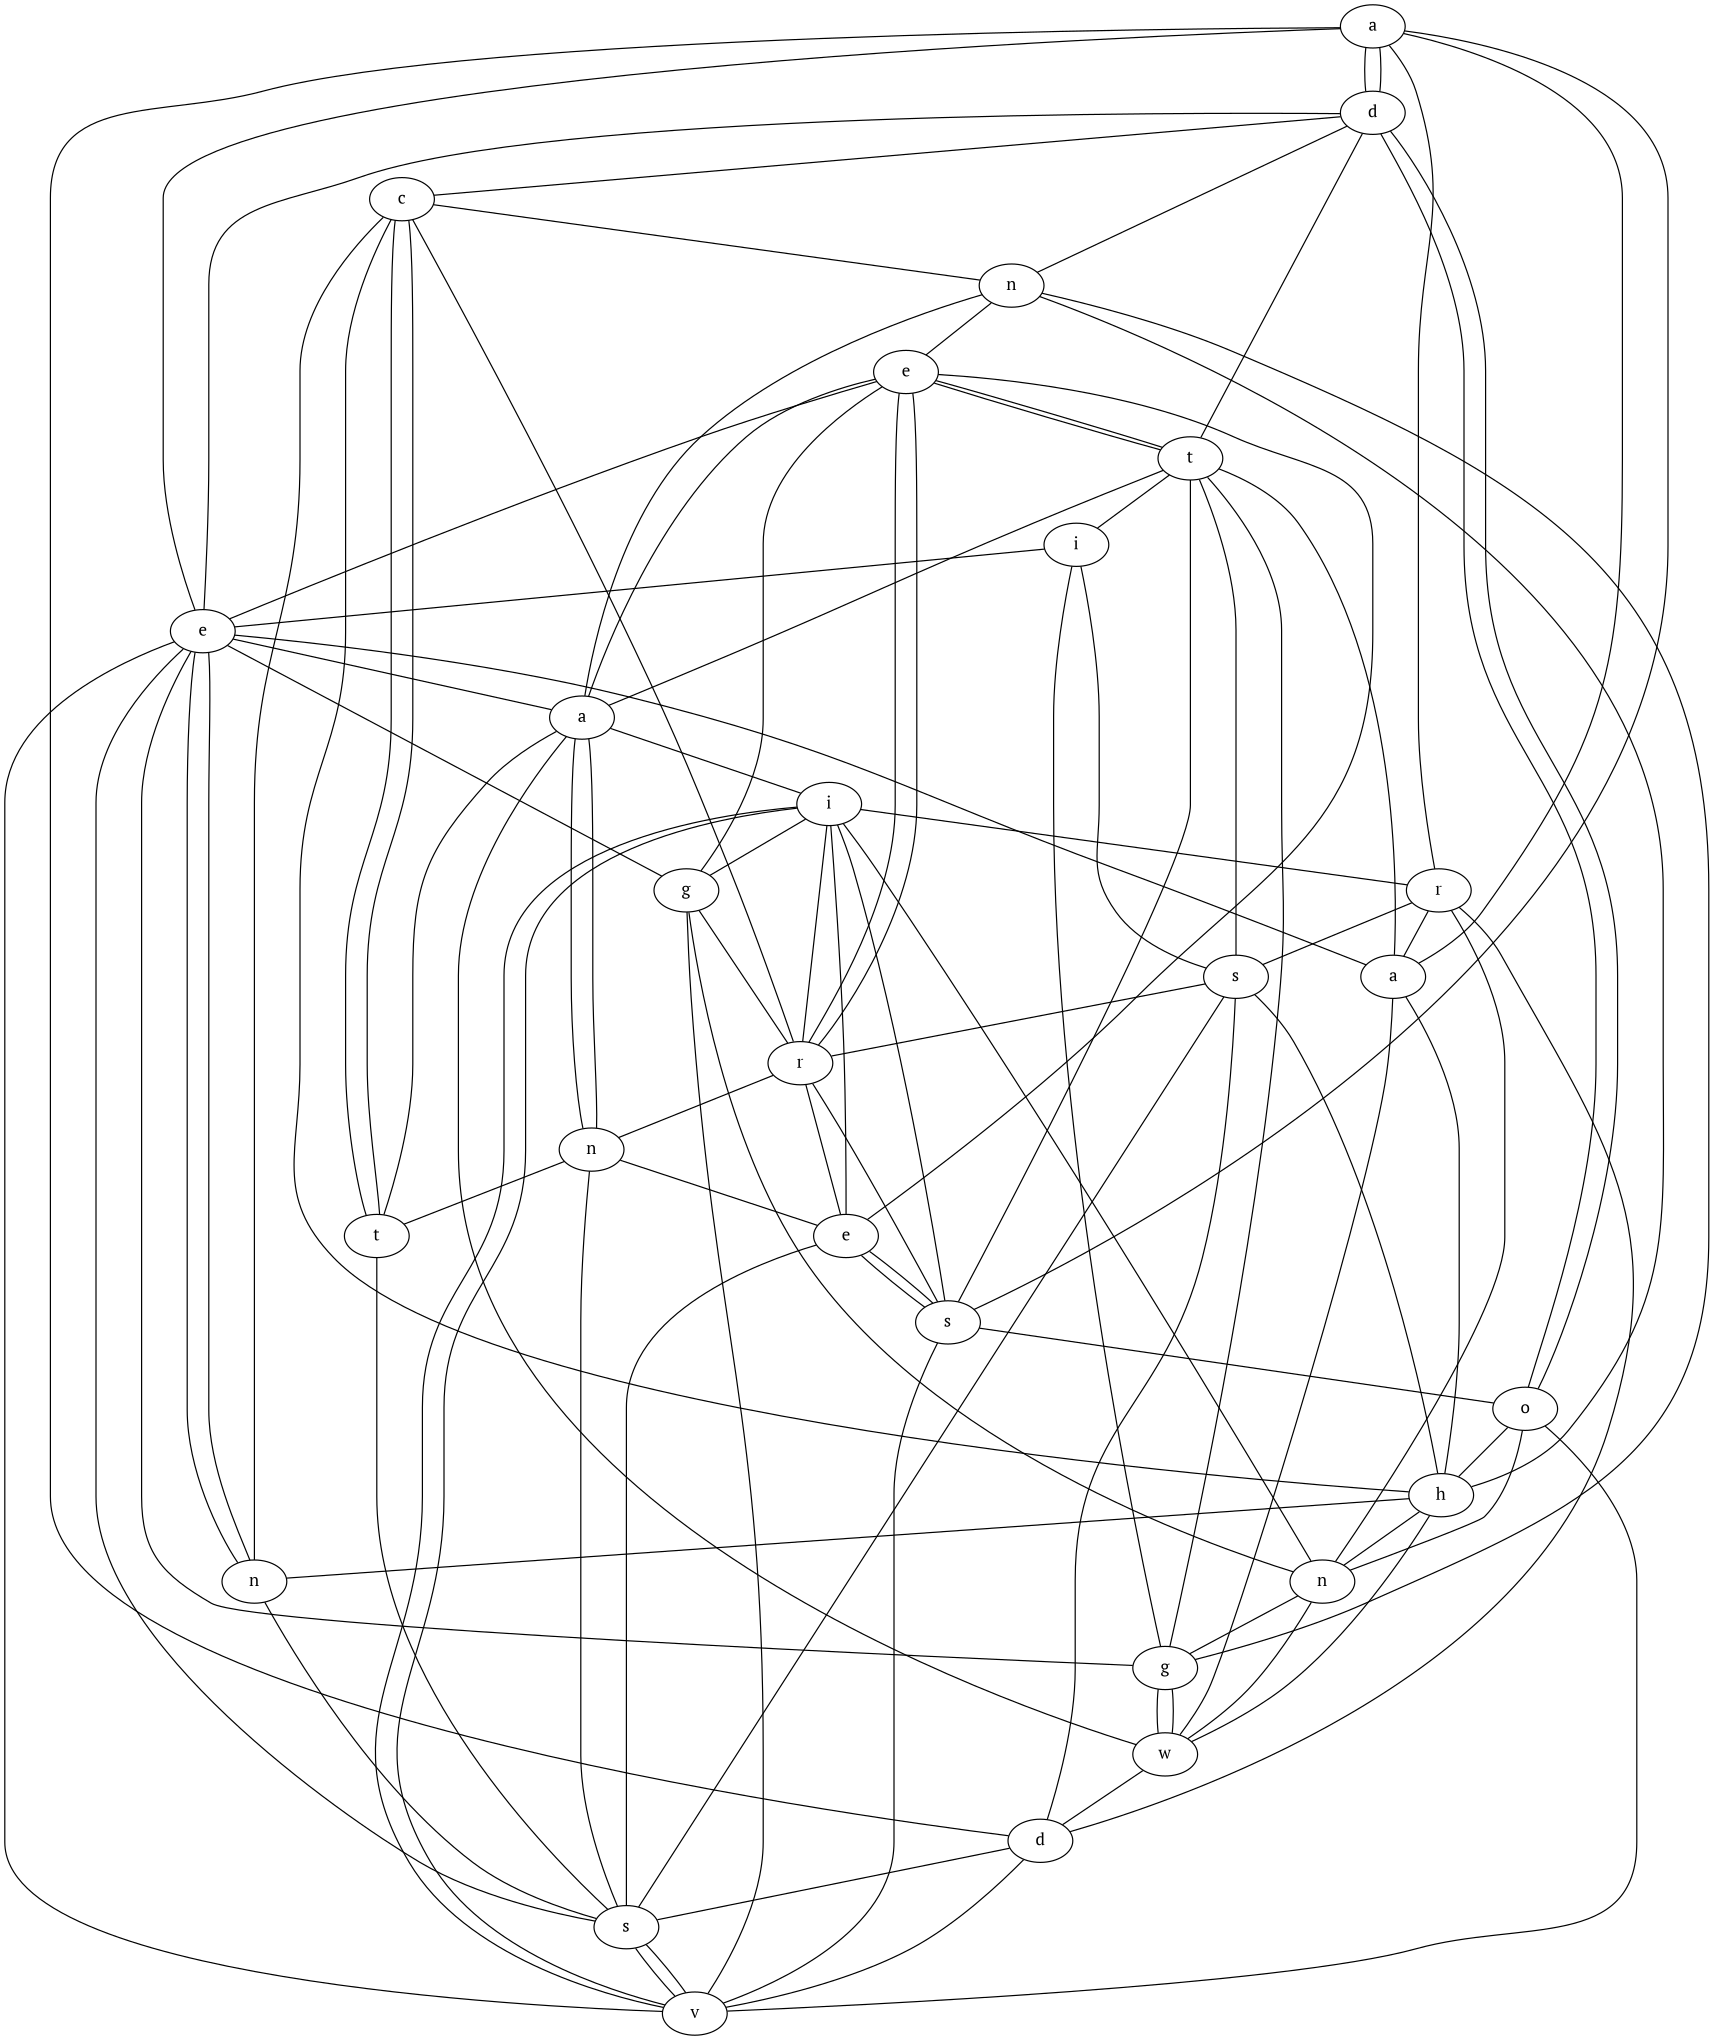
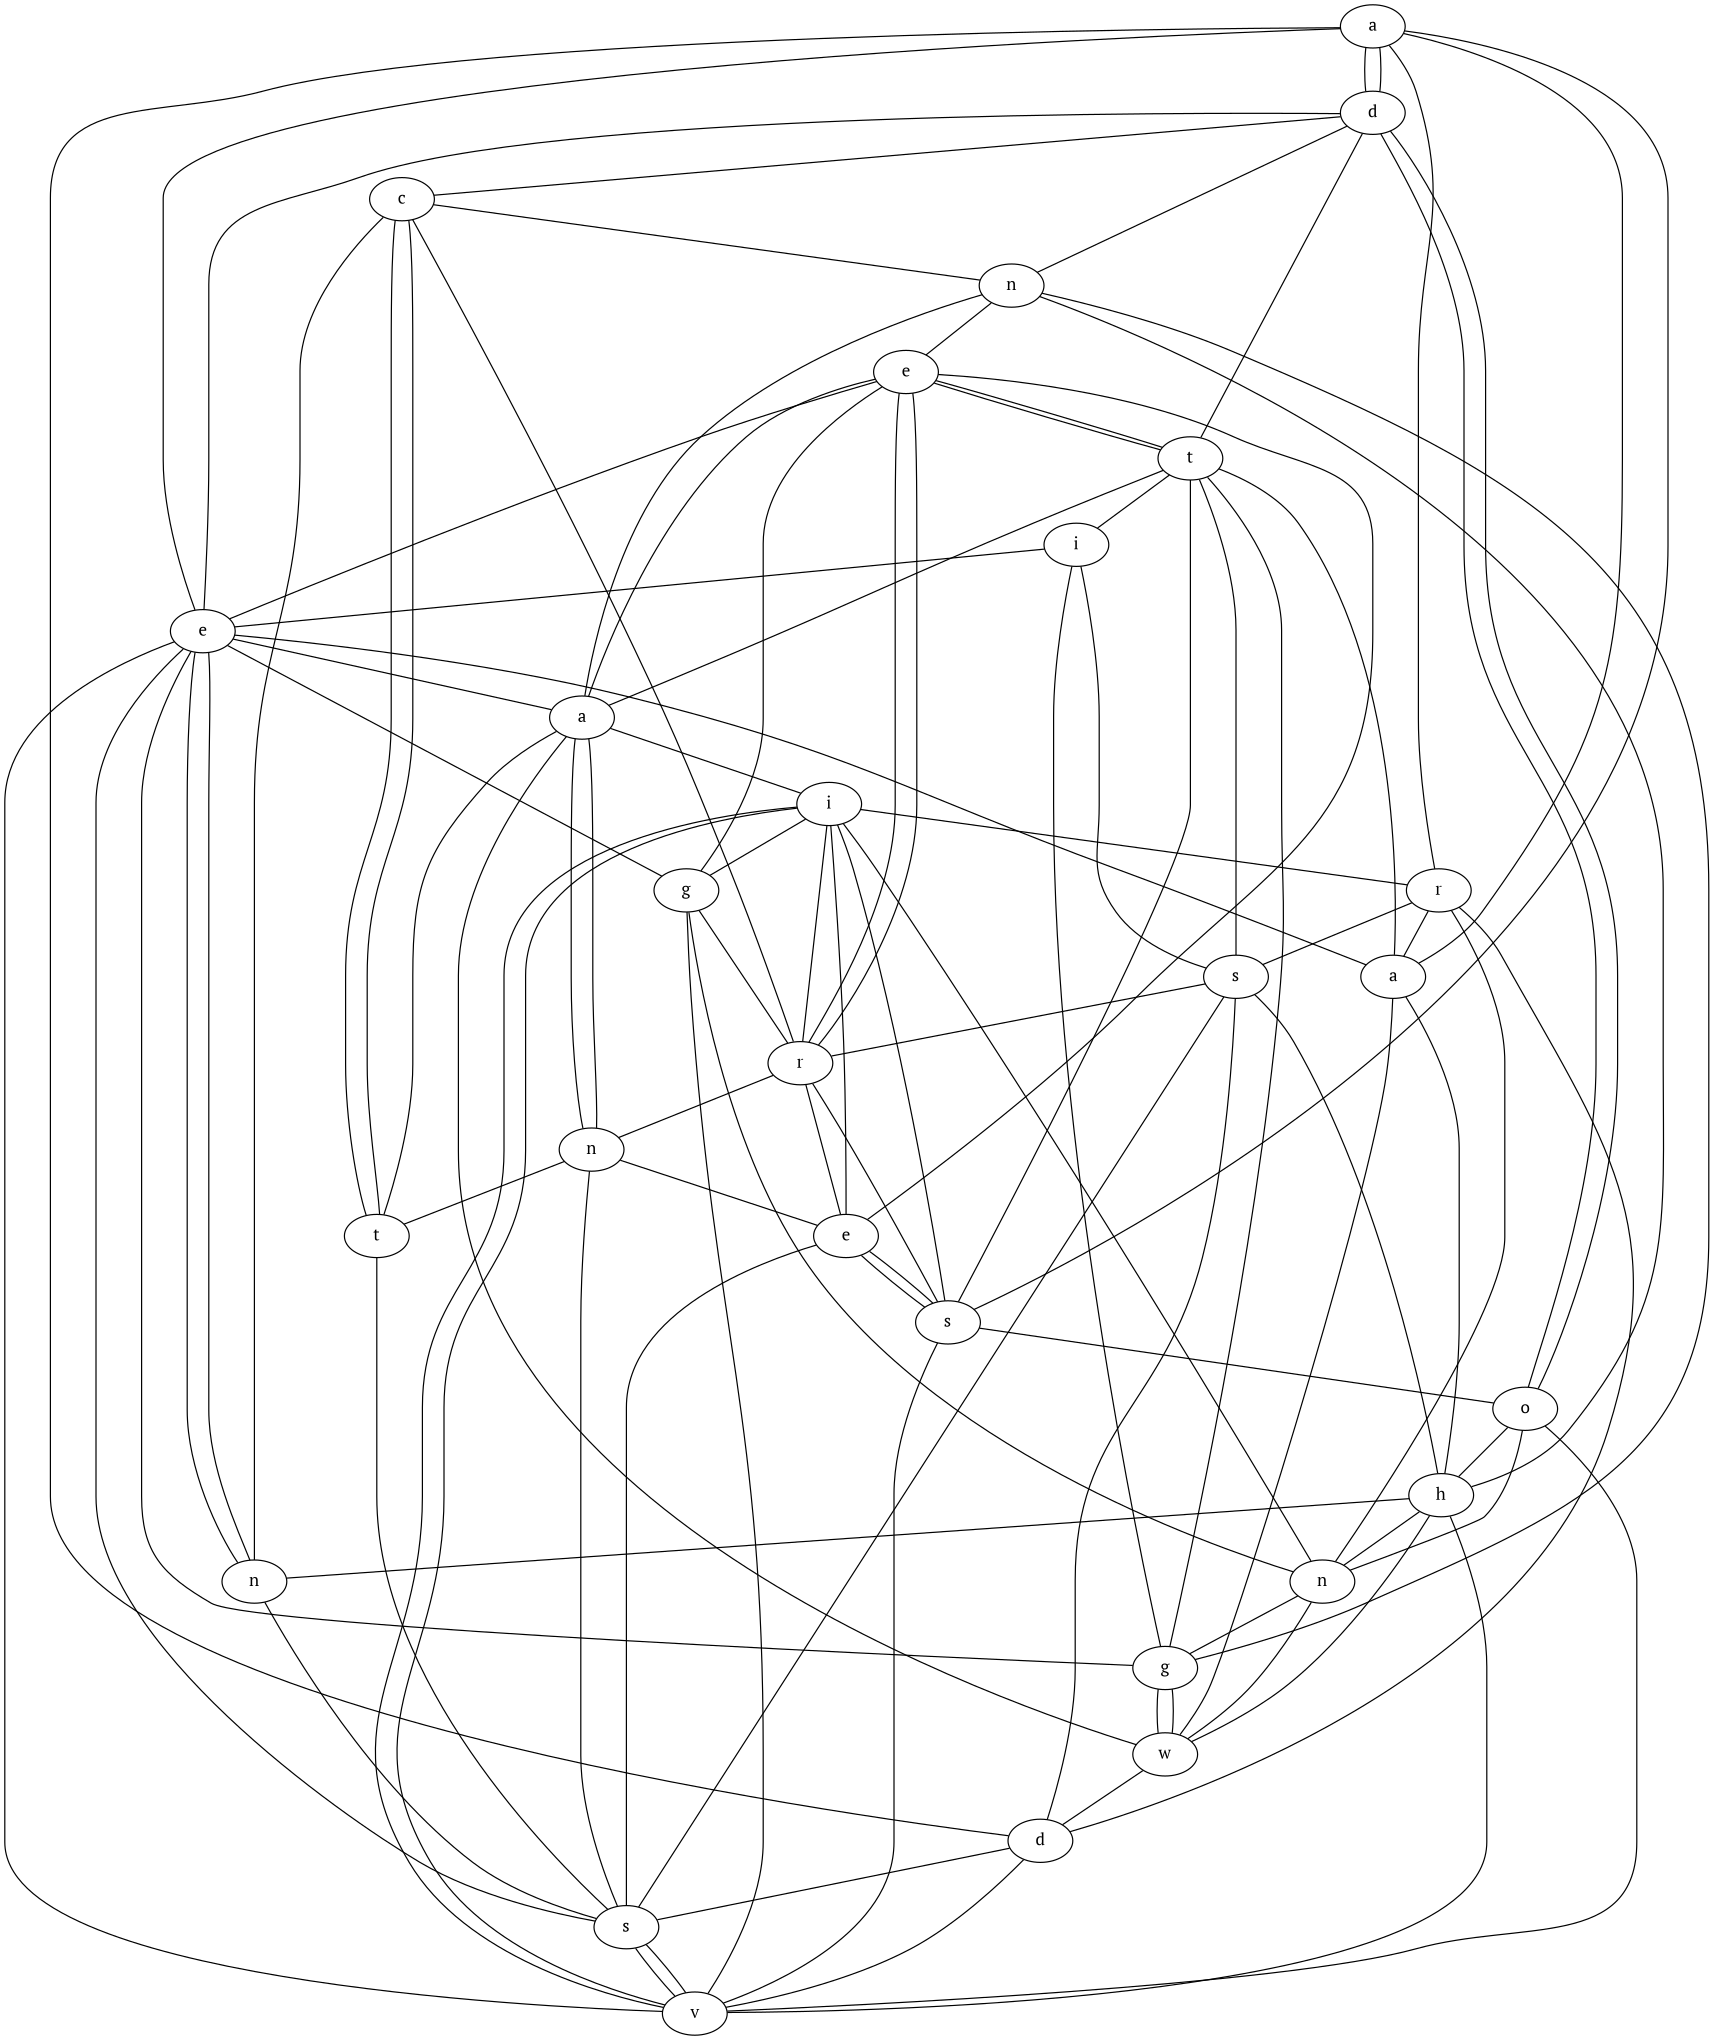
edge "c" -- "h": now "v" -- "h"
